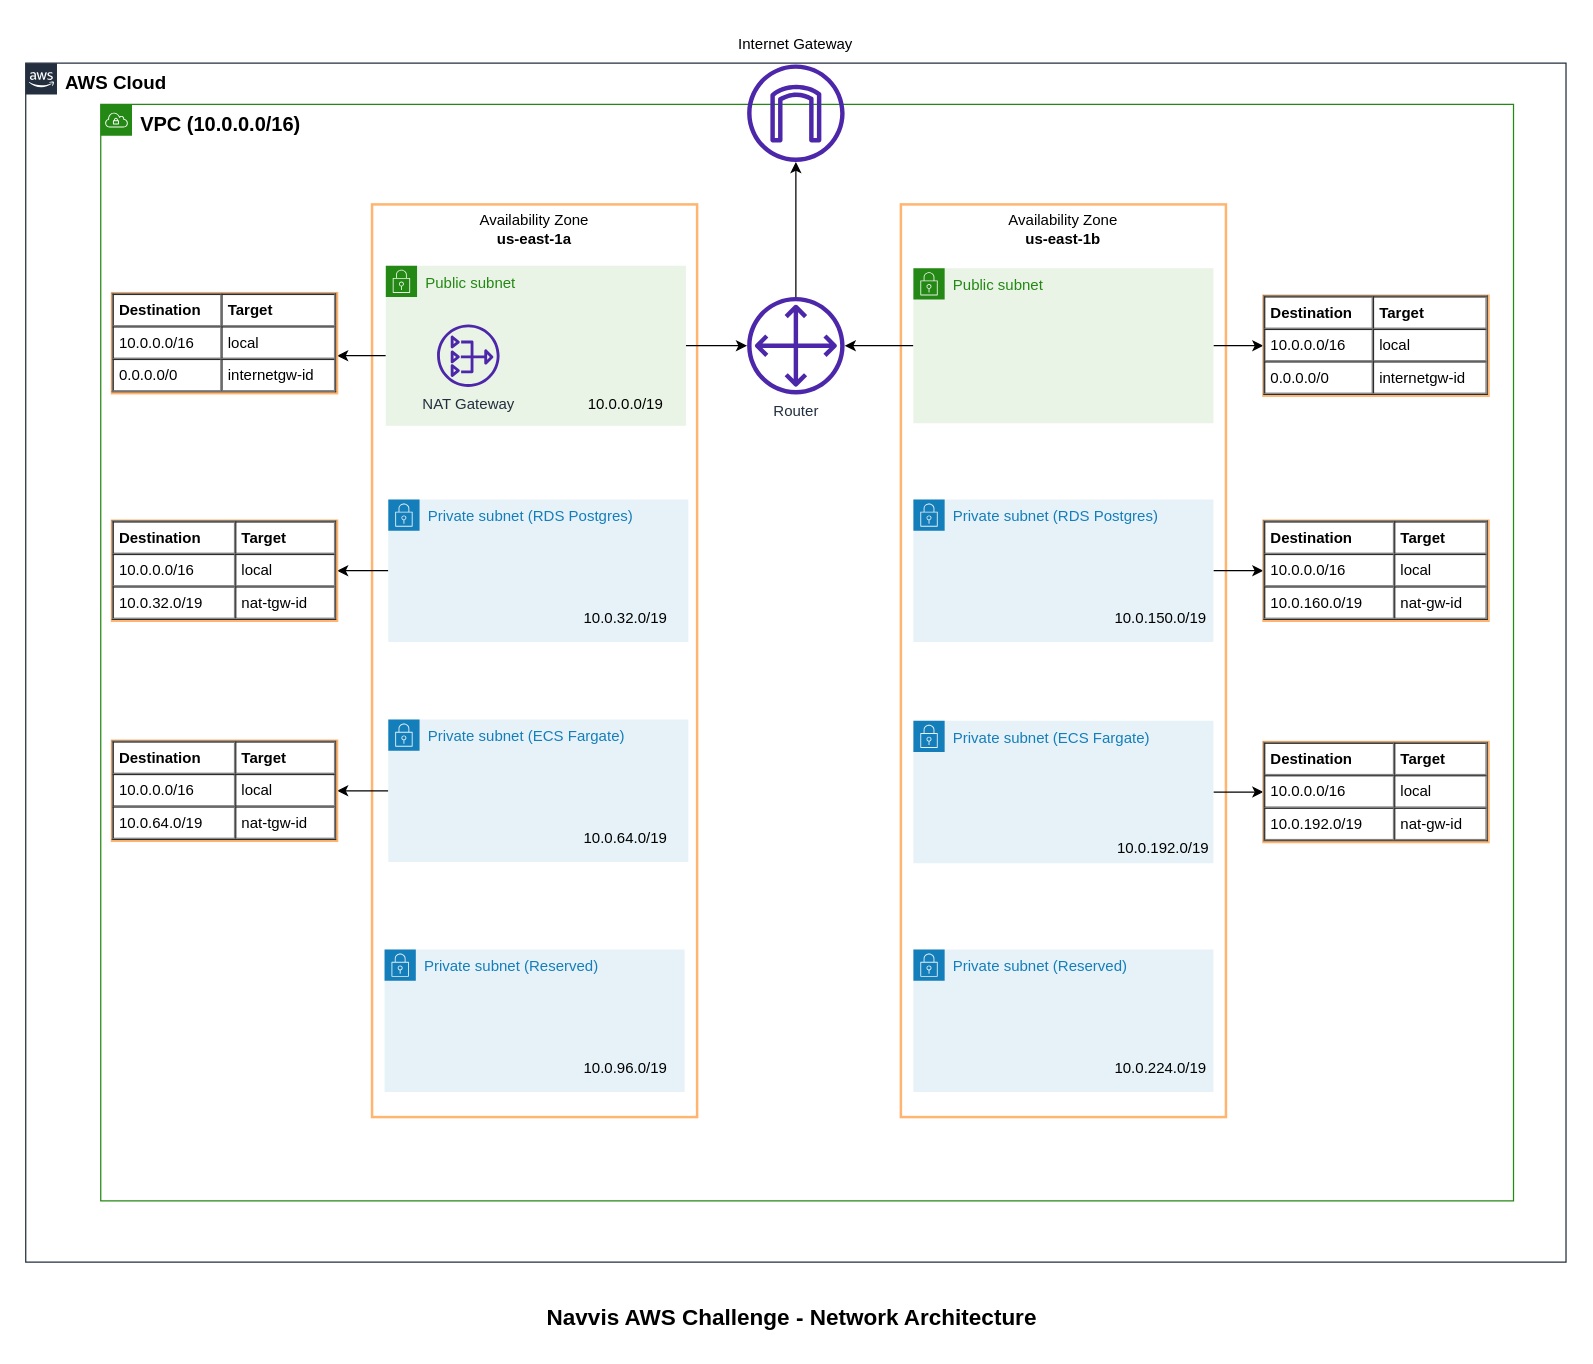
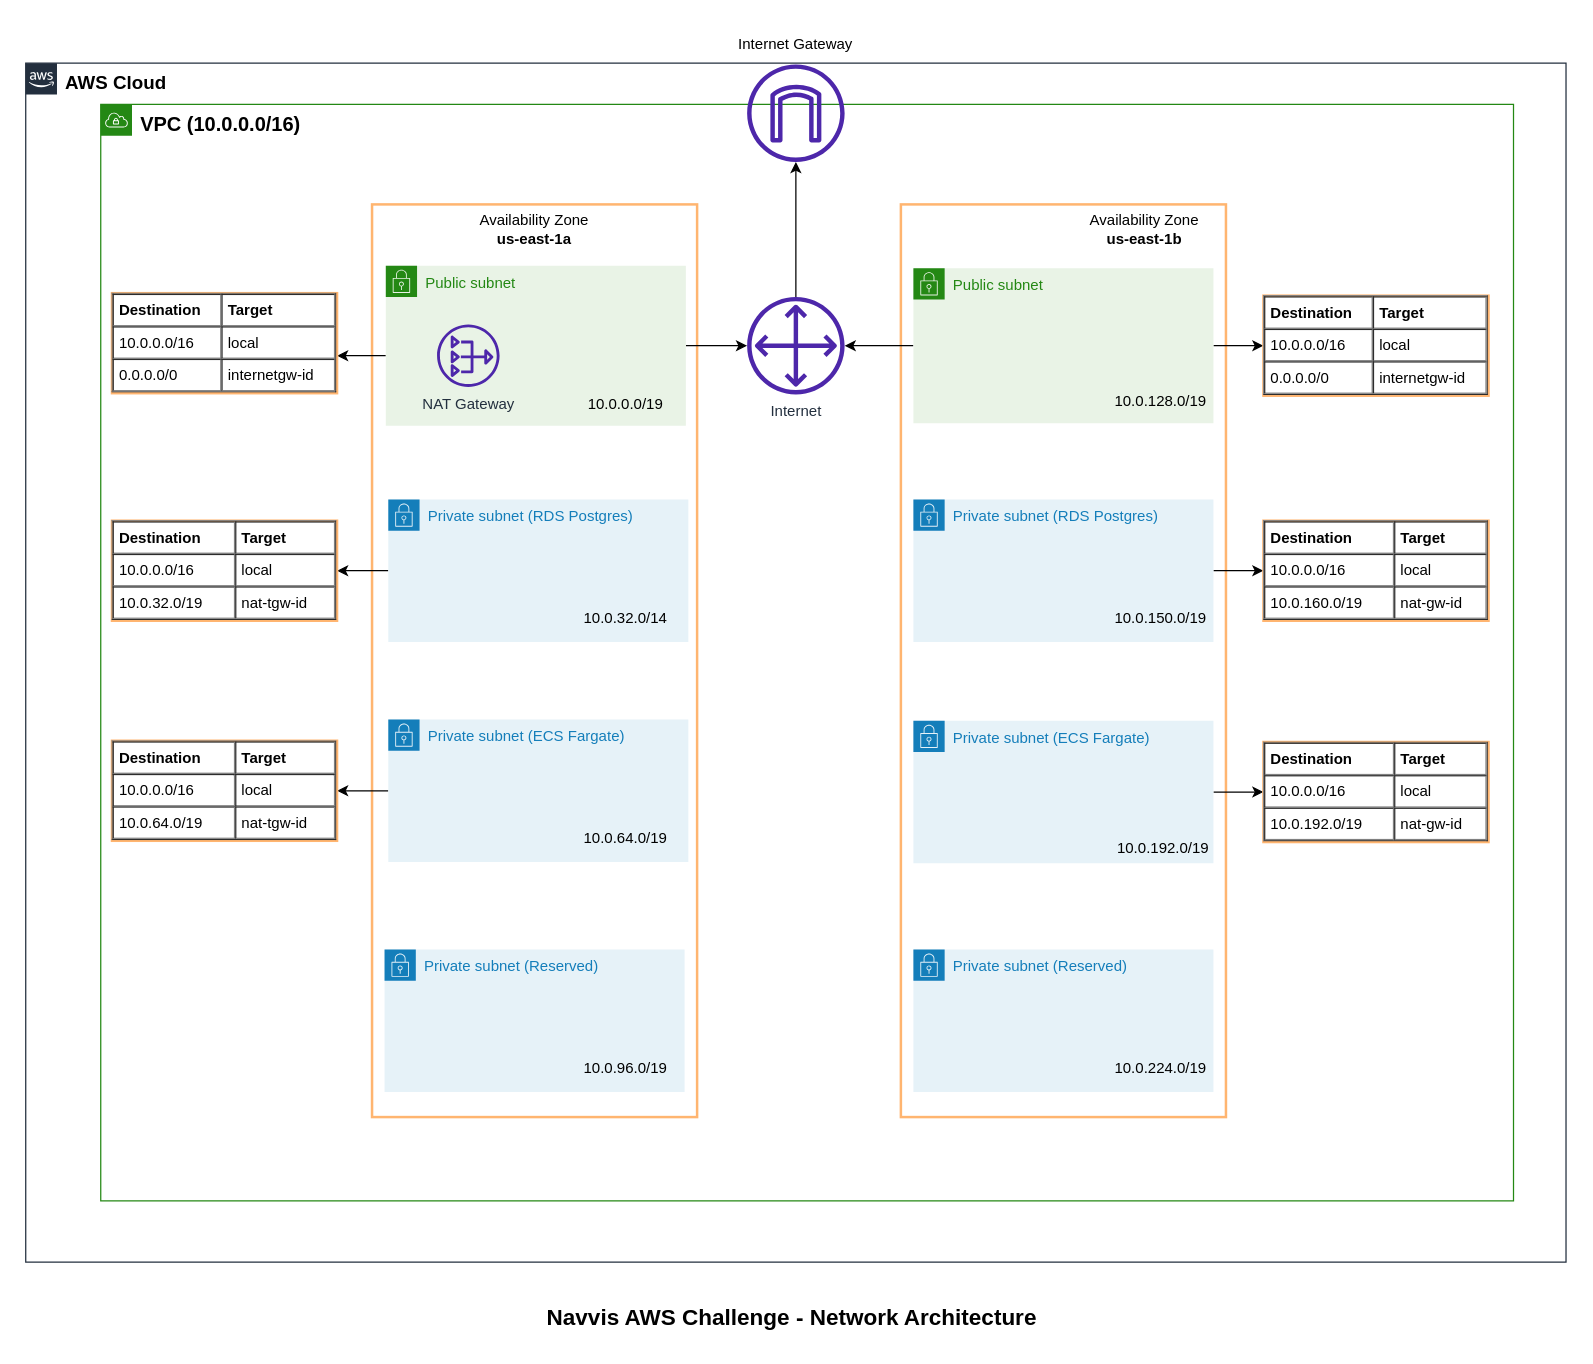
node "Availability Zone us-east-1b": moved (1063, 229) -> (1144, 229)
node "10.0.128.0/19": added
node "Router": label "Router" -> "Internet"
node "10.0.32.0/19": label "10.0.32.0/19" -> "10.0.32.0/14"
